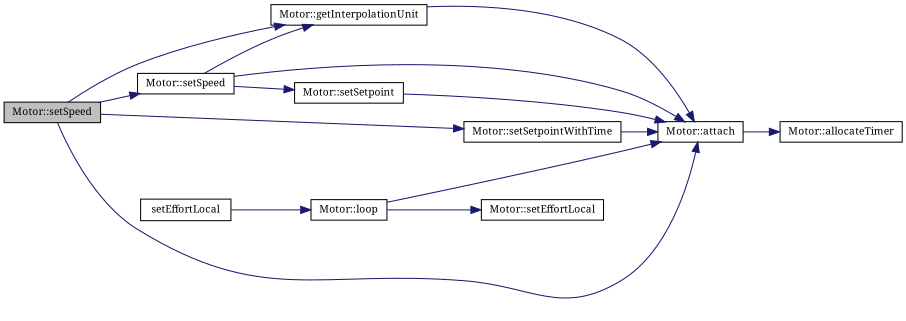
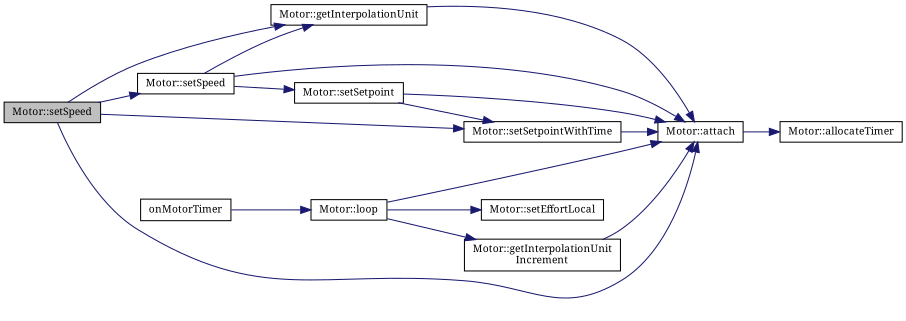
edge "Motor::setSetpoint" -> "Motor::setSetpointWithTime": added
node "setEffortLocal": label "setEffortLocal" -> "onMotorTimer"
node "Motor::getInterpolationUnit Increment": added
